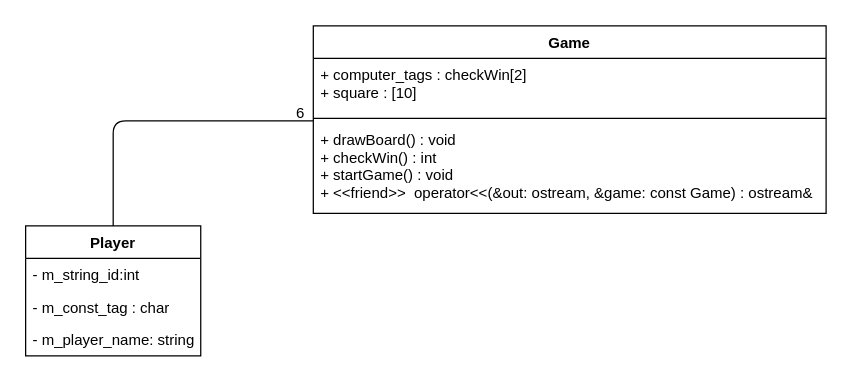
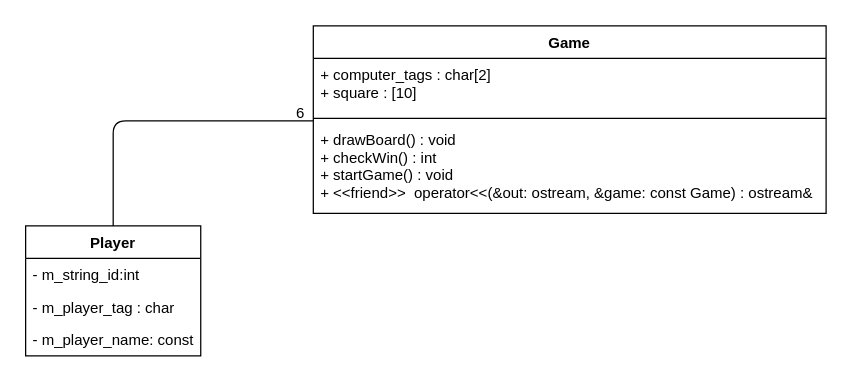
node "+ computer_tags : checkWin[2] + square : [10]": label "+ computer_tags : checkWin[2] + square : [10]" -> "+ computer_tags : char[2] + square : [10]"
node "- m_const_tag : char": label "- m_const_tag : char" -> "- m_player_tag : char"
node "- m_player_name: string": label "- m_player_name: string" -> "- m_player_name: const"
